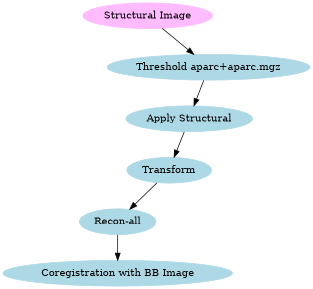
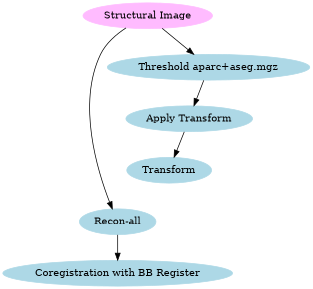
node "Threshold aparc+aparc.mgz": label "Threshold aparc+aparc.mgz" -> "Threshold aparc+aseg.mgz"
node "Apply Structural": label "Apply Structural" -> "Apply Transform"
edge "Transform" -> "Recon-all": now "Structural Image" -> "Recon-all"
node "Coregistration with BB Image": label "Coregistration with BB Image" -> "Coregistration with BB Register"
